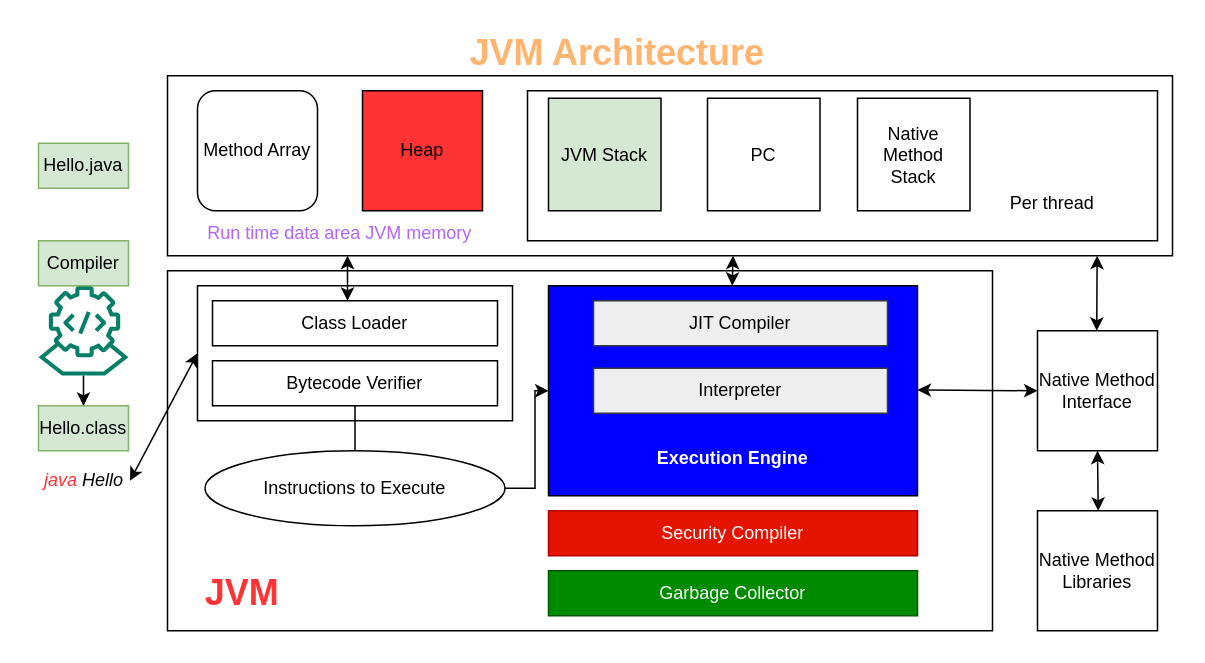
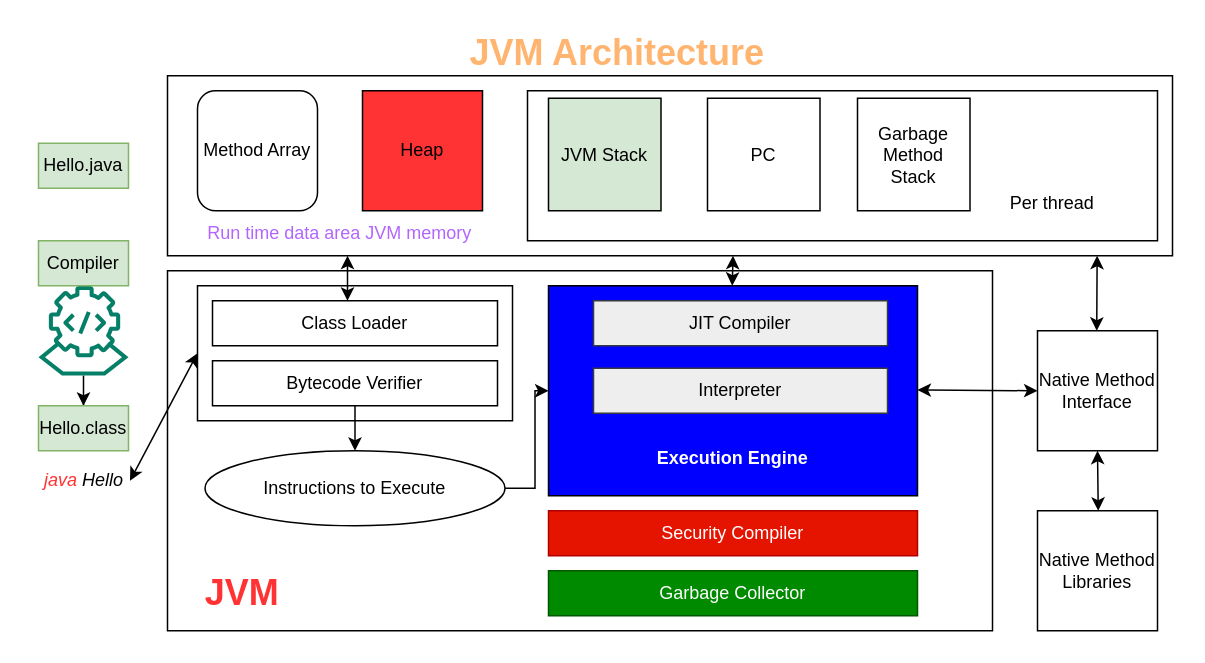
node "Native Method Stack": label "Native Method Stack" -> "Garbage Method Stack"
edge "Bytecode Verifier" -- "Instructions to Execute": arrowhead none -> classic
